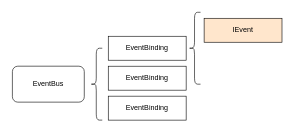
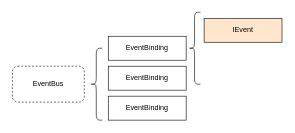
node "EventBus": style solid -> dashed
